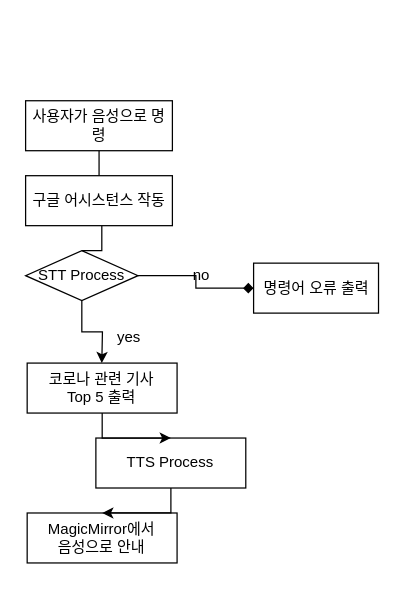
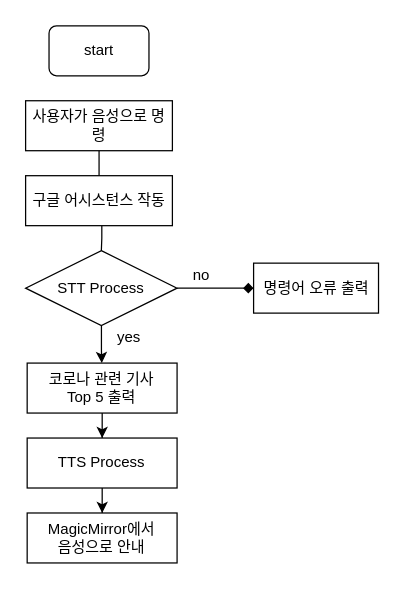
node "start": added
node "STT Process": size 113x50 -> 152x75
node "TTS Process": moved (171, 463) -> (102, 463)
